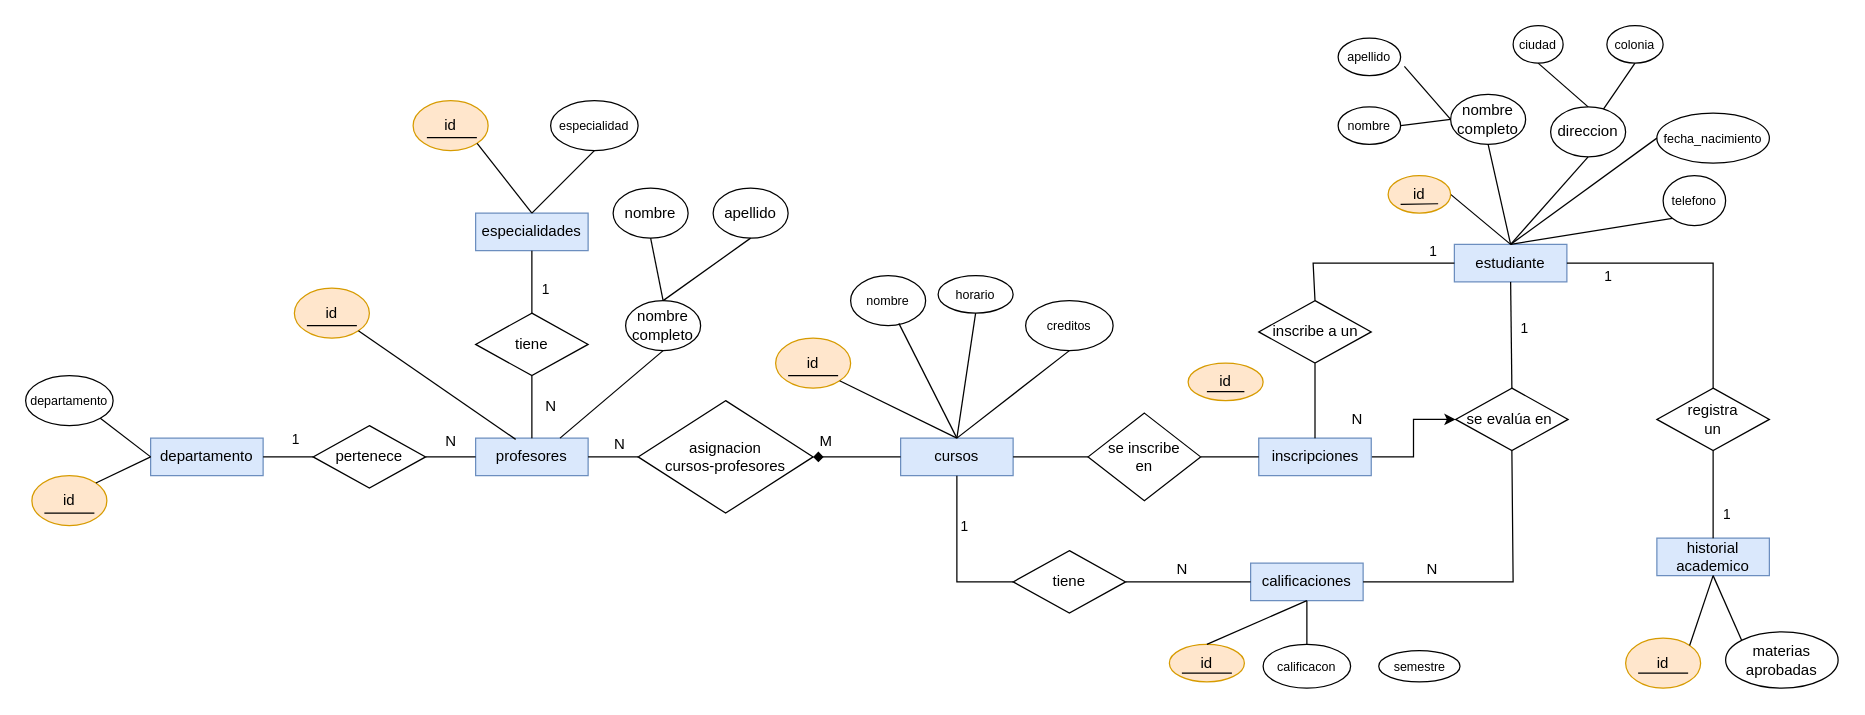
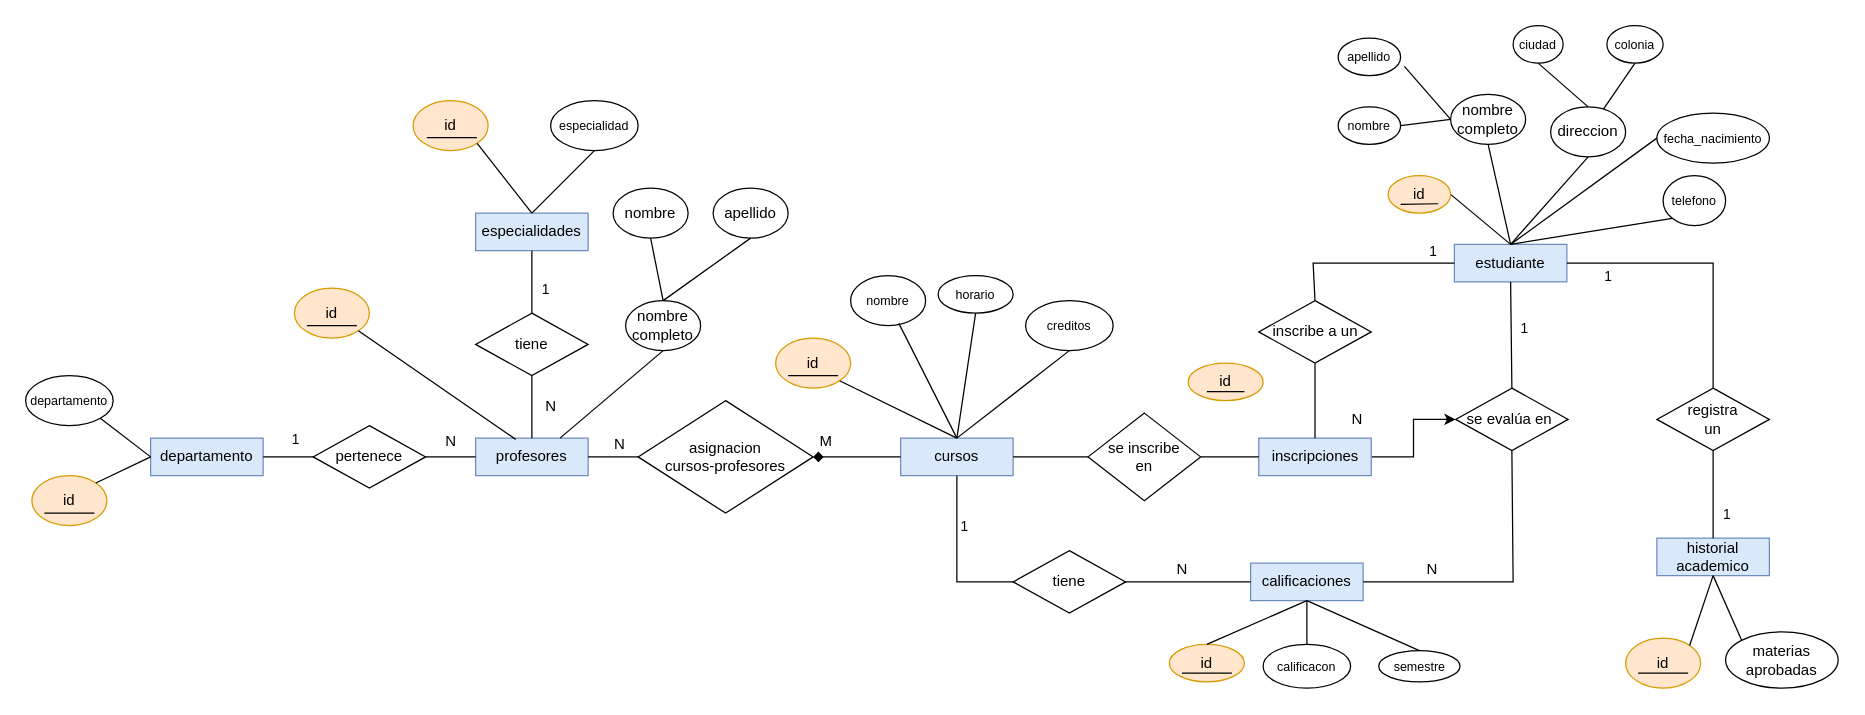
edge "calificaciones" -- "semestre": added
